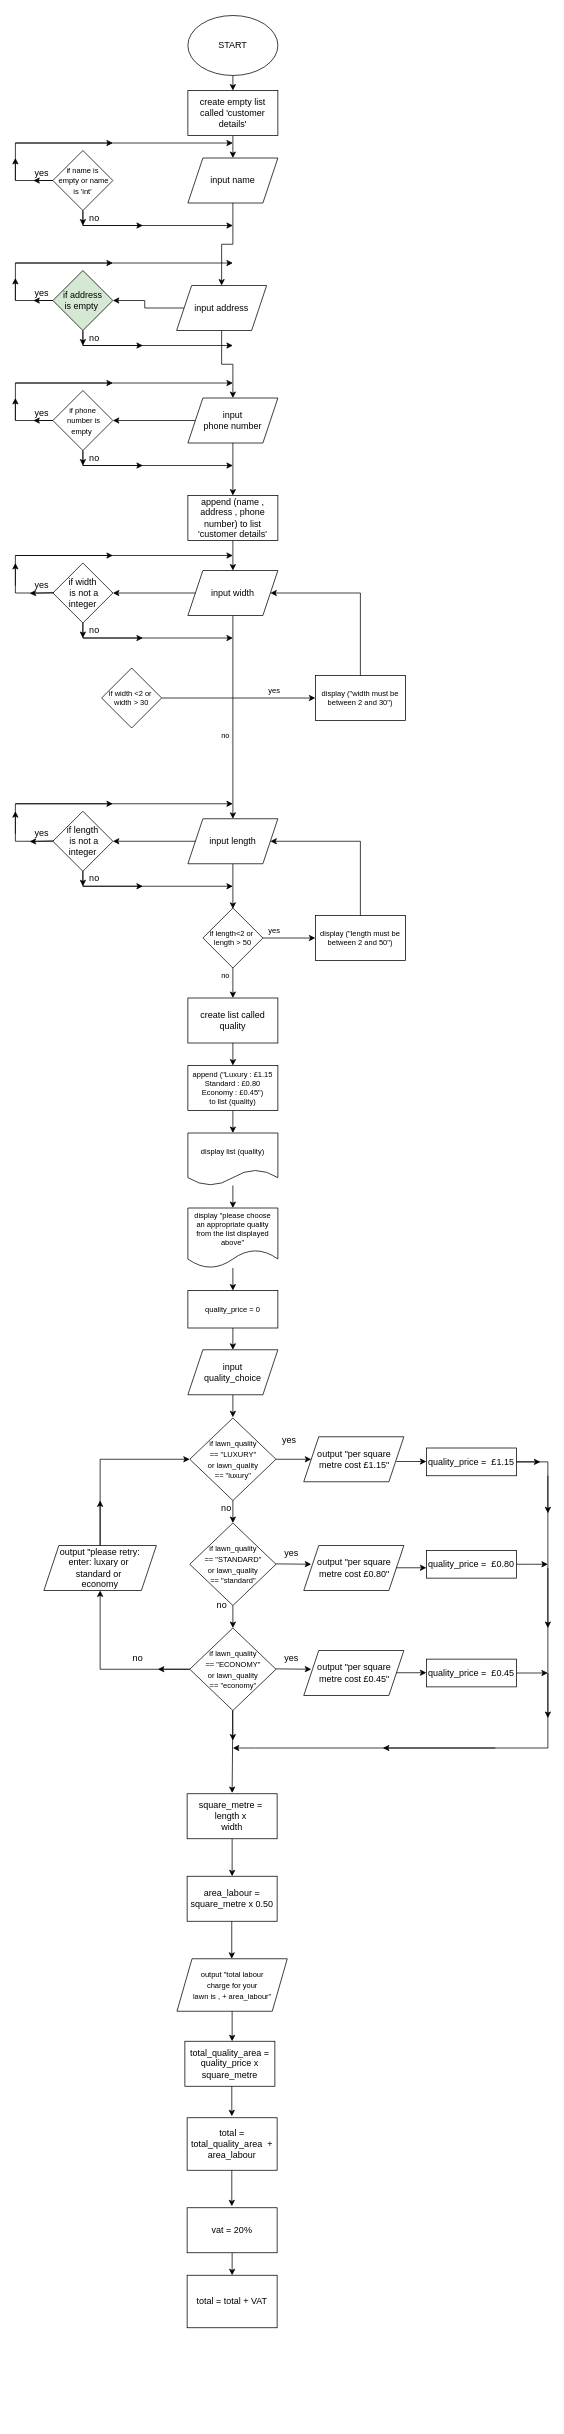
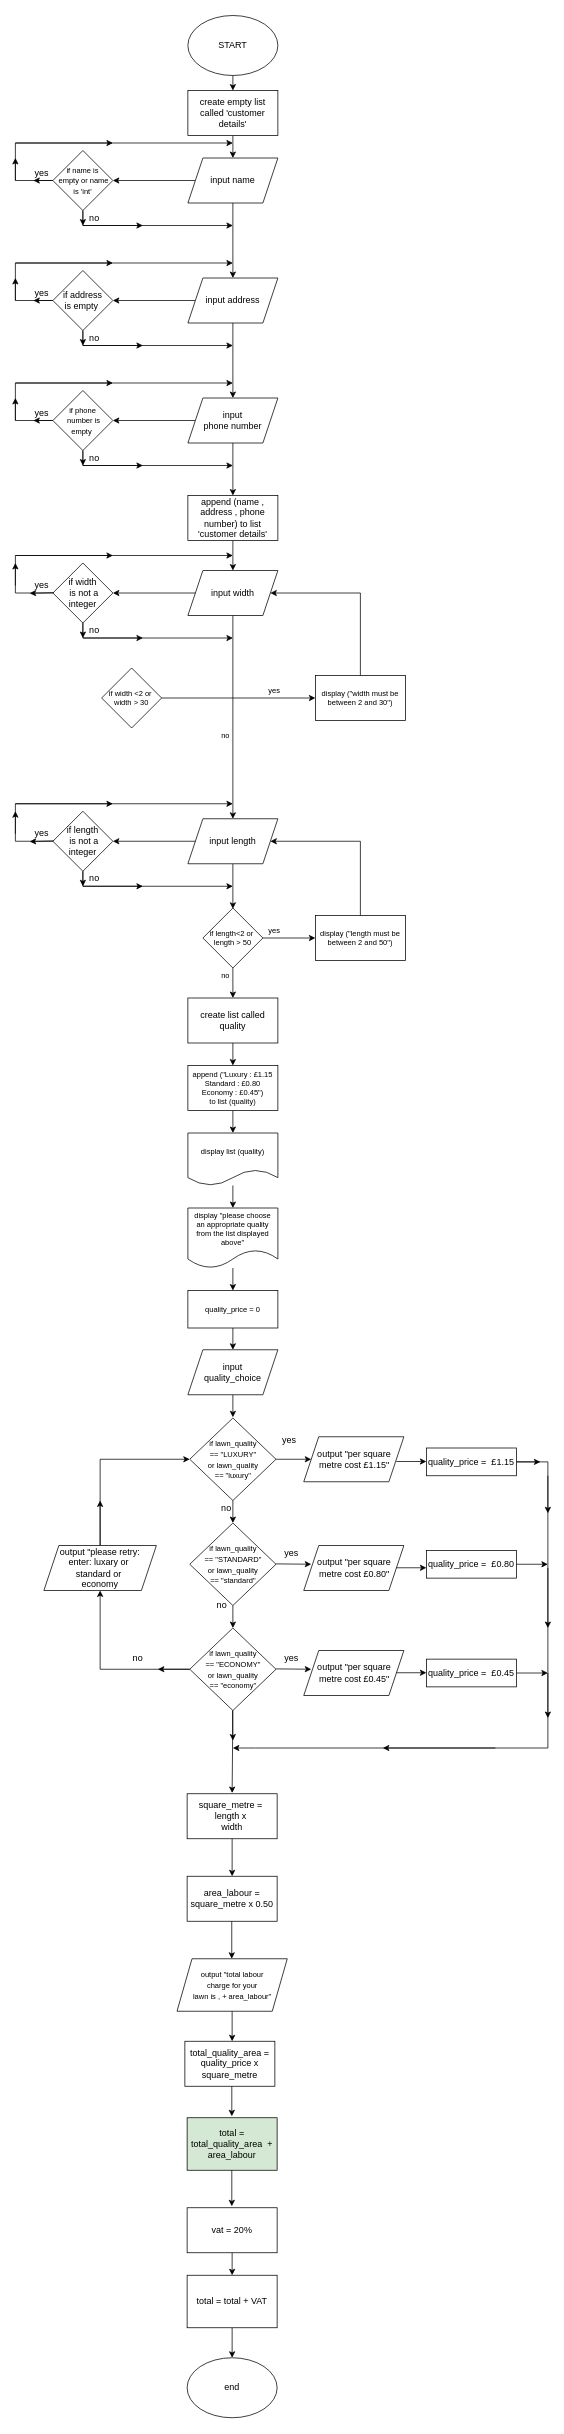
edge "input name" -> "if name is empty or name is 'int'": added
node "if address is empty": fillcolor #d5e8d4 -> #ffffff
node "input address": moved (222, 308) -> (233, 300)
node "total = total_quality_area + area_labour": fillcolor #ffffff -> #d5e8d4
edge "total = total + VAT" -> "end": added
node "end": added
